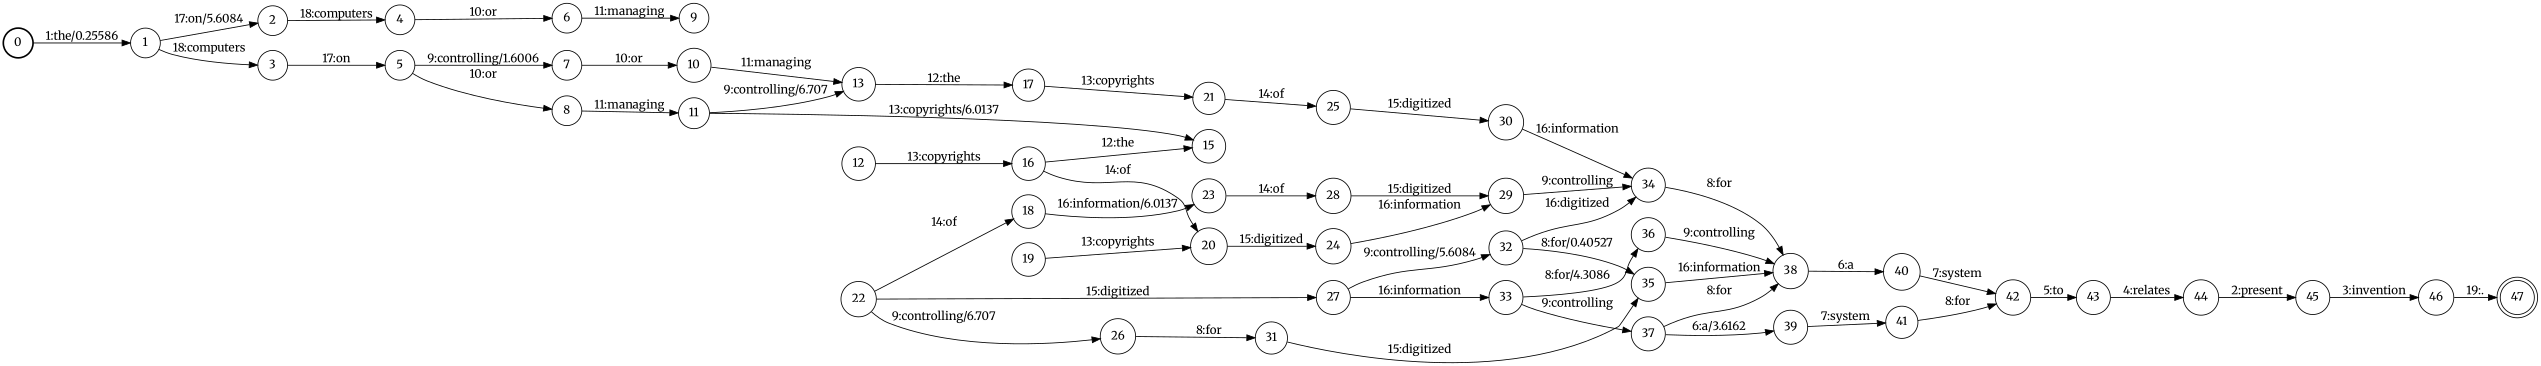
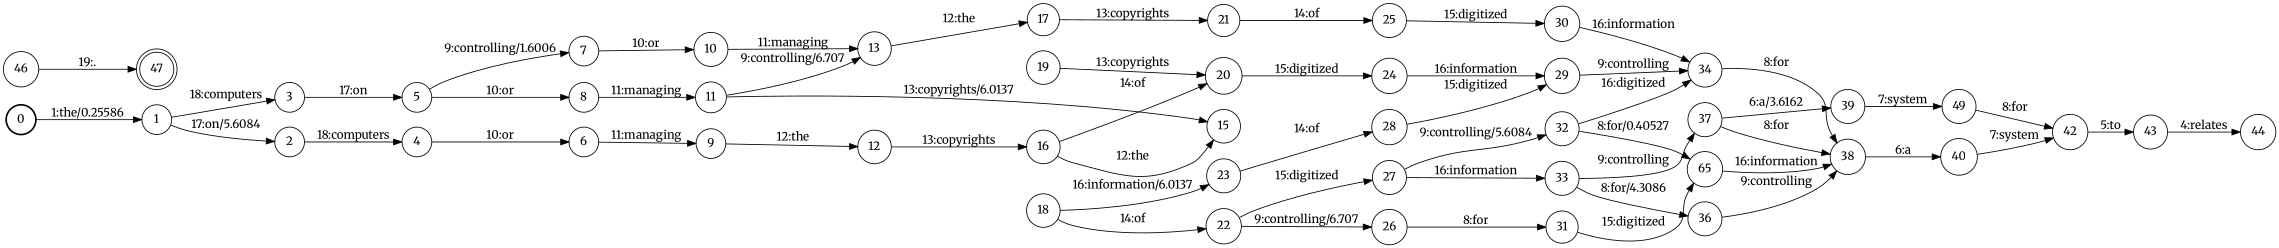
edge "9" -> "12": added, label "12:the"
edge "22" -> "18": reversed
node "35": label "35" -> "65"
node "45": removed
node "41": label "41" -> "49"
